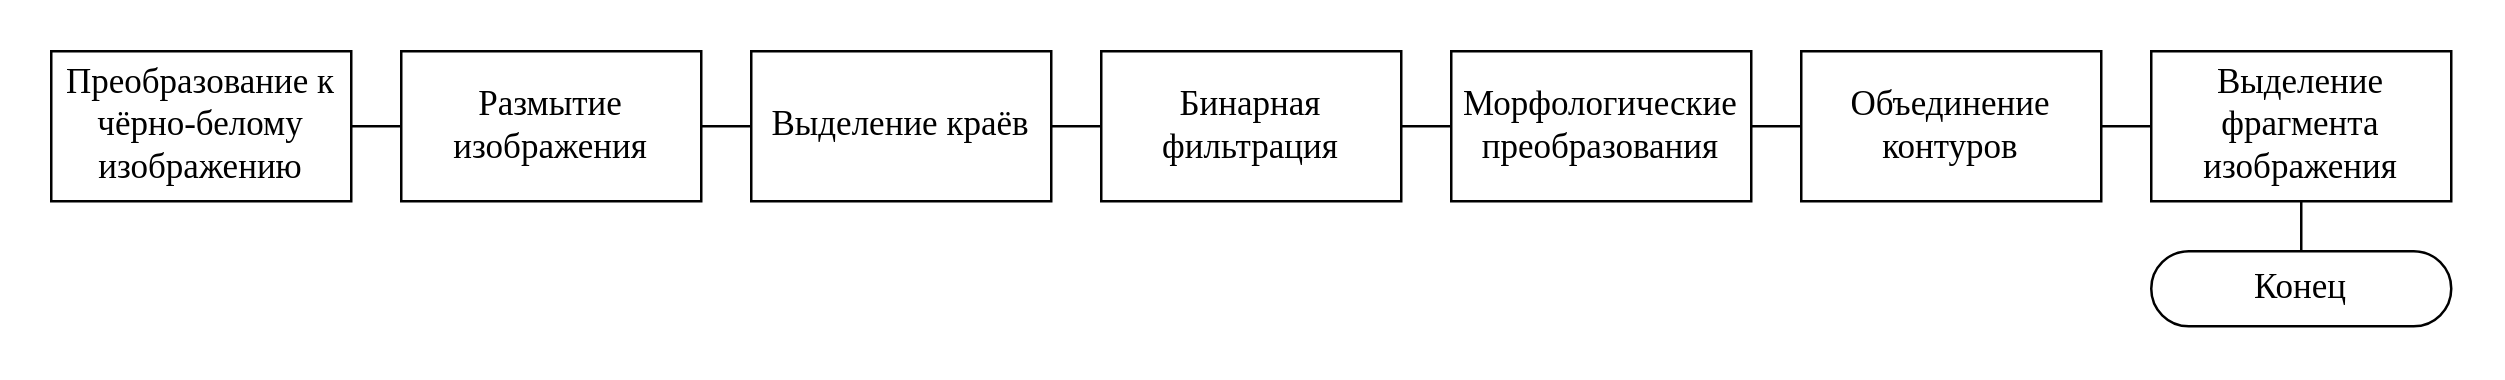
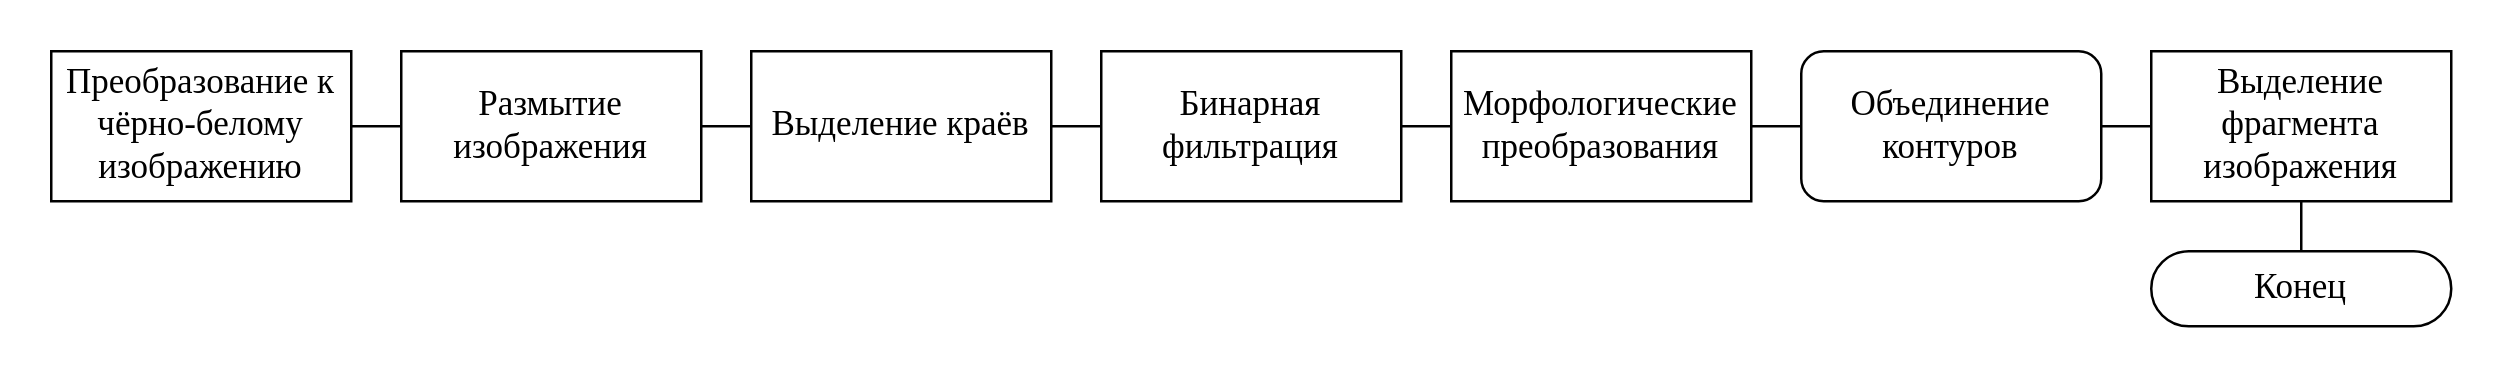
node "Объединение контуров": shape rectangle -> rounded rectangle
